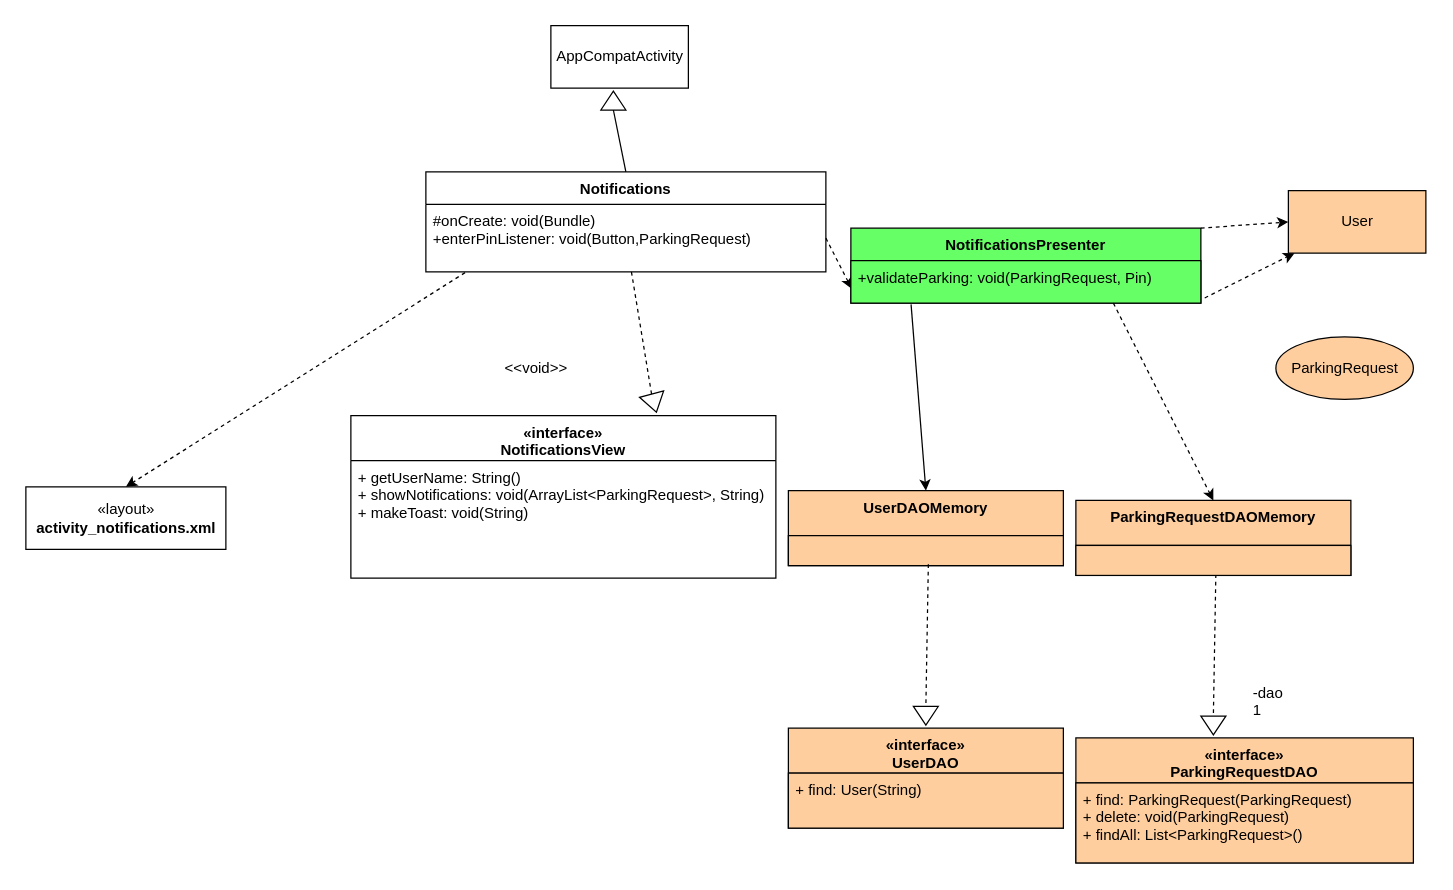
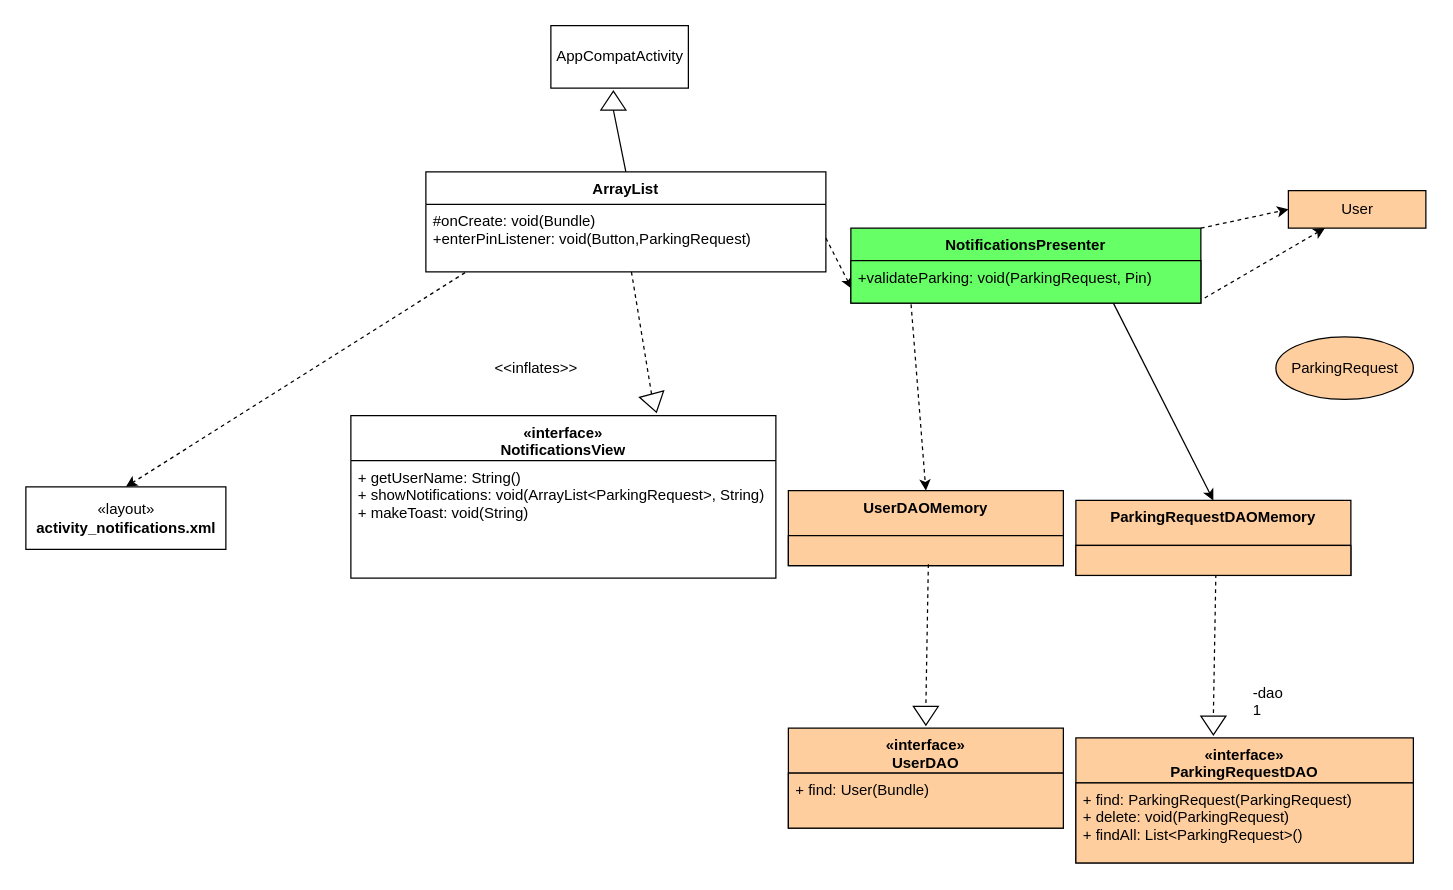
node "Notifications": label "Notifications" -> "ArrayList"
node "User": size 138x63 -> 138x38
node "<<void>>": label "<<void>>" -> "<<inflates>>"
edge "+validateParking: void(ParkingRequest, Pin)" -> "UserDAOMemory": style solid -> dashed
edge "NotificationsPresenter" -> "ParkingRequestDAOMemory": style dashed -> solid
node "+ find: User(String)": label "+ find: User(String)" -> "+ find: User(Bundle)"
